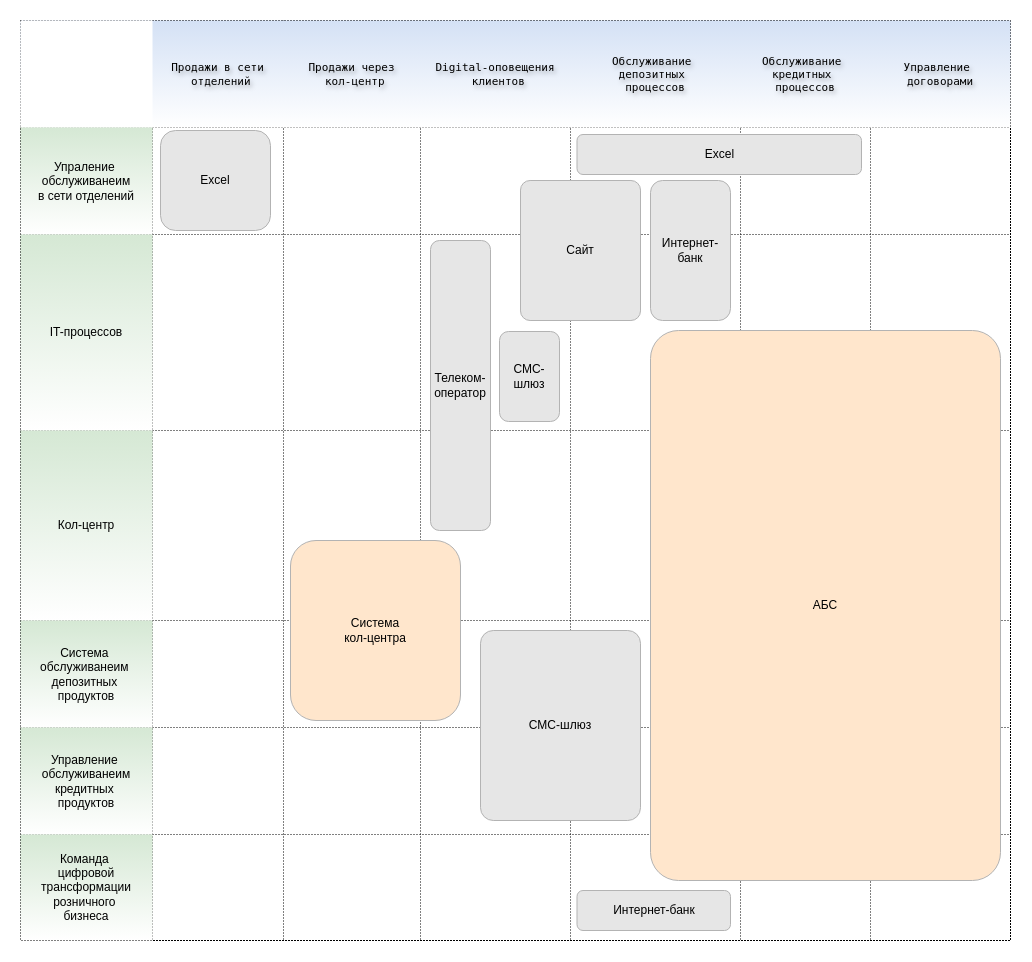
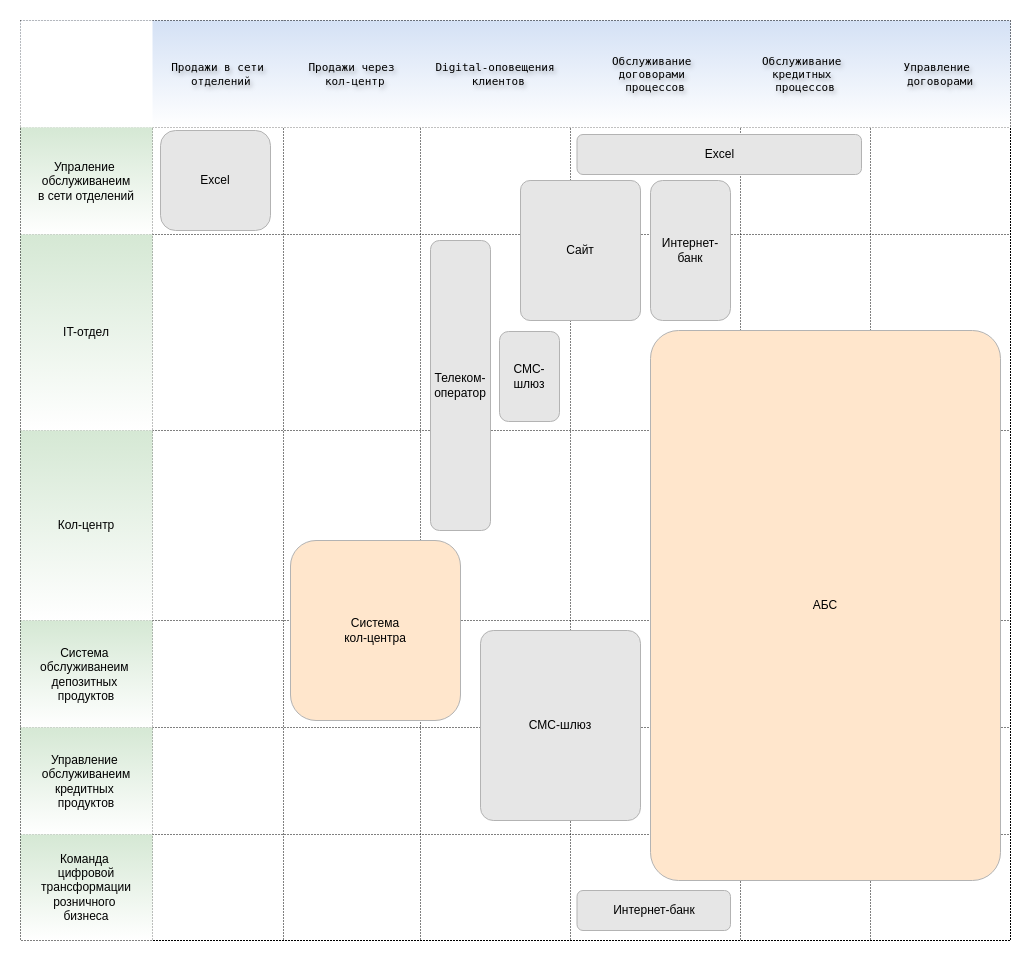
node "Обслуживание депозитных процессов": label "Обслуживание депозитных процессов" -> "Обслуживание договорами процессов"
node "IT-процессов": label "IT-процессов" -> "IT-отдел"
